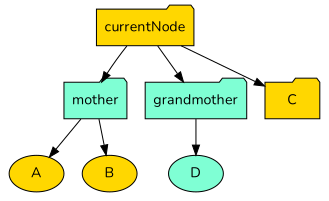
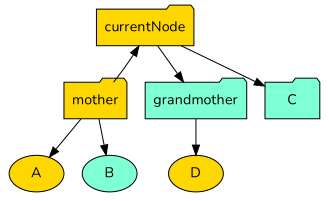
edge "currentNode" -> "mother": reversed
node "mother": fillcolor aquamarine -> gold
node "C": fillcolor gold -> aquamarine
node "B": fillcolor gold -> aquamarine
node "D": fillcolor aquamarine -> gold
